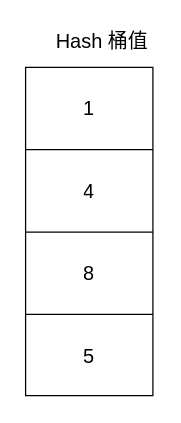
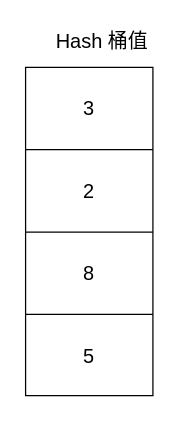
node "1": label "1" -> "3"
node "4": label "4" -> "2"
